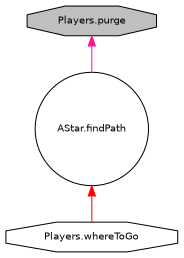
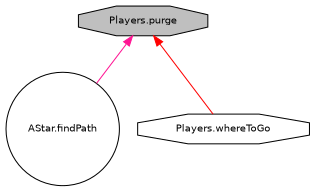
edge "Players.whereToGo" -> "AStar.findPath": now "Players.whereToGo" -> "Players.purge"
